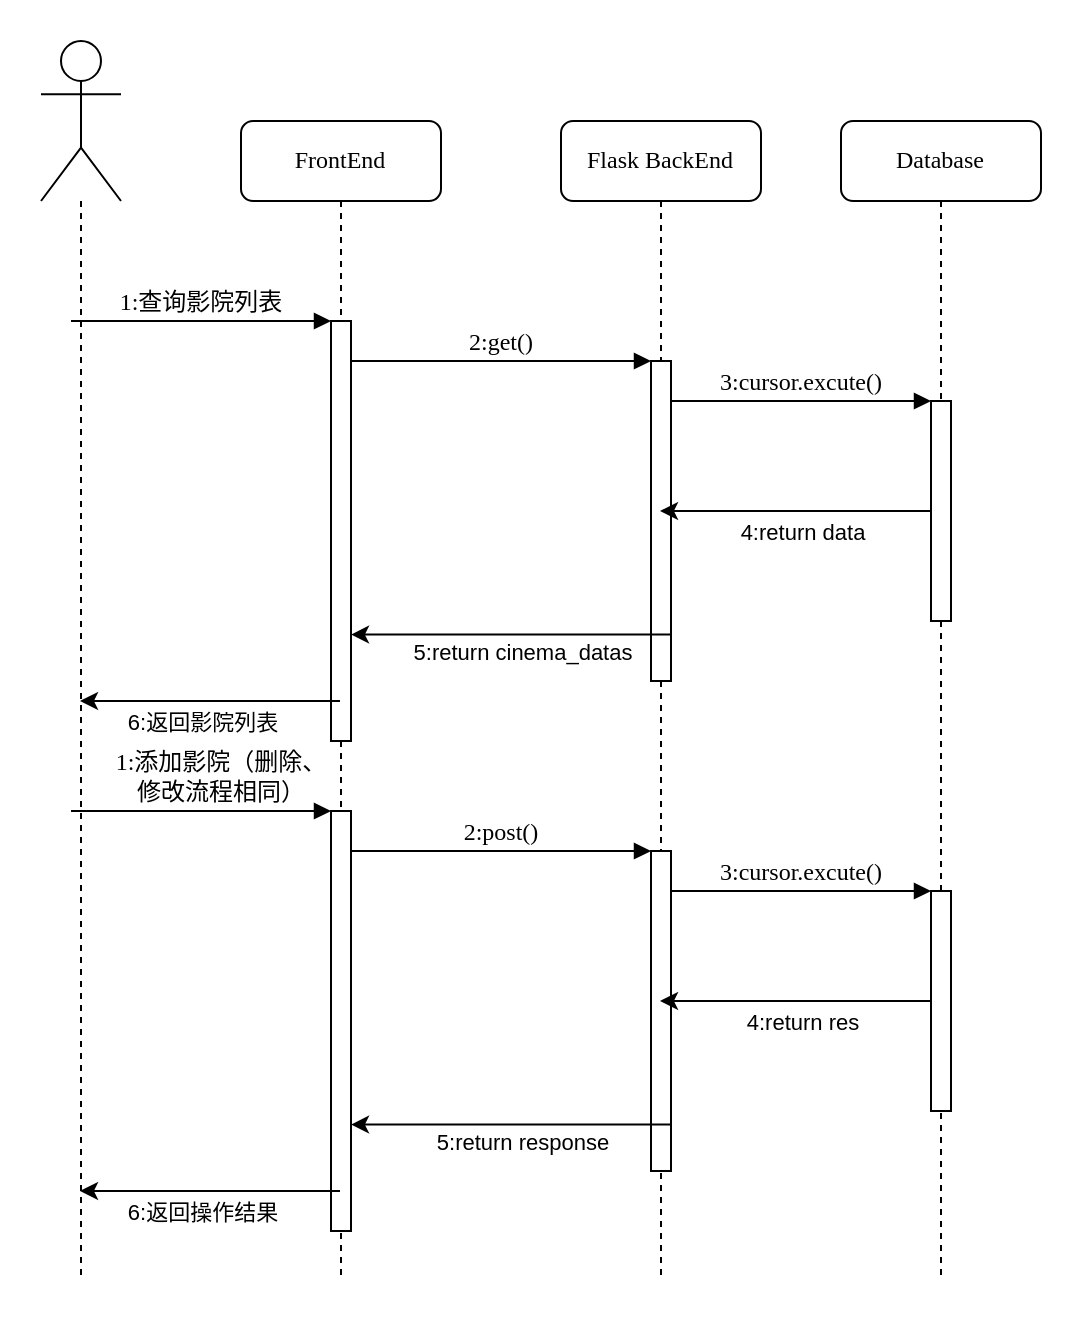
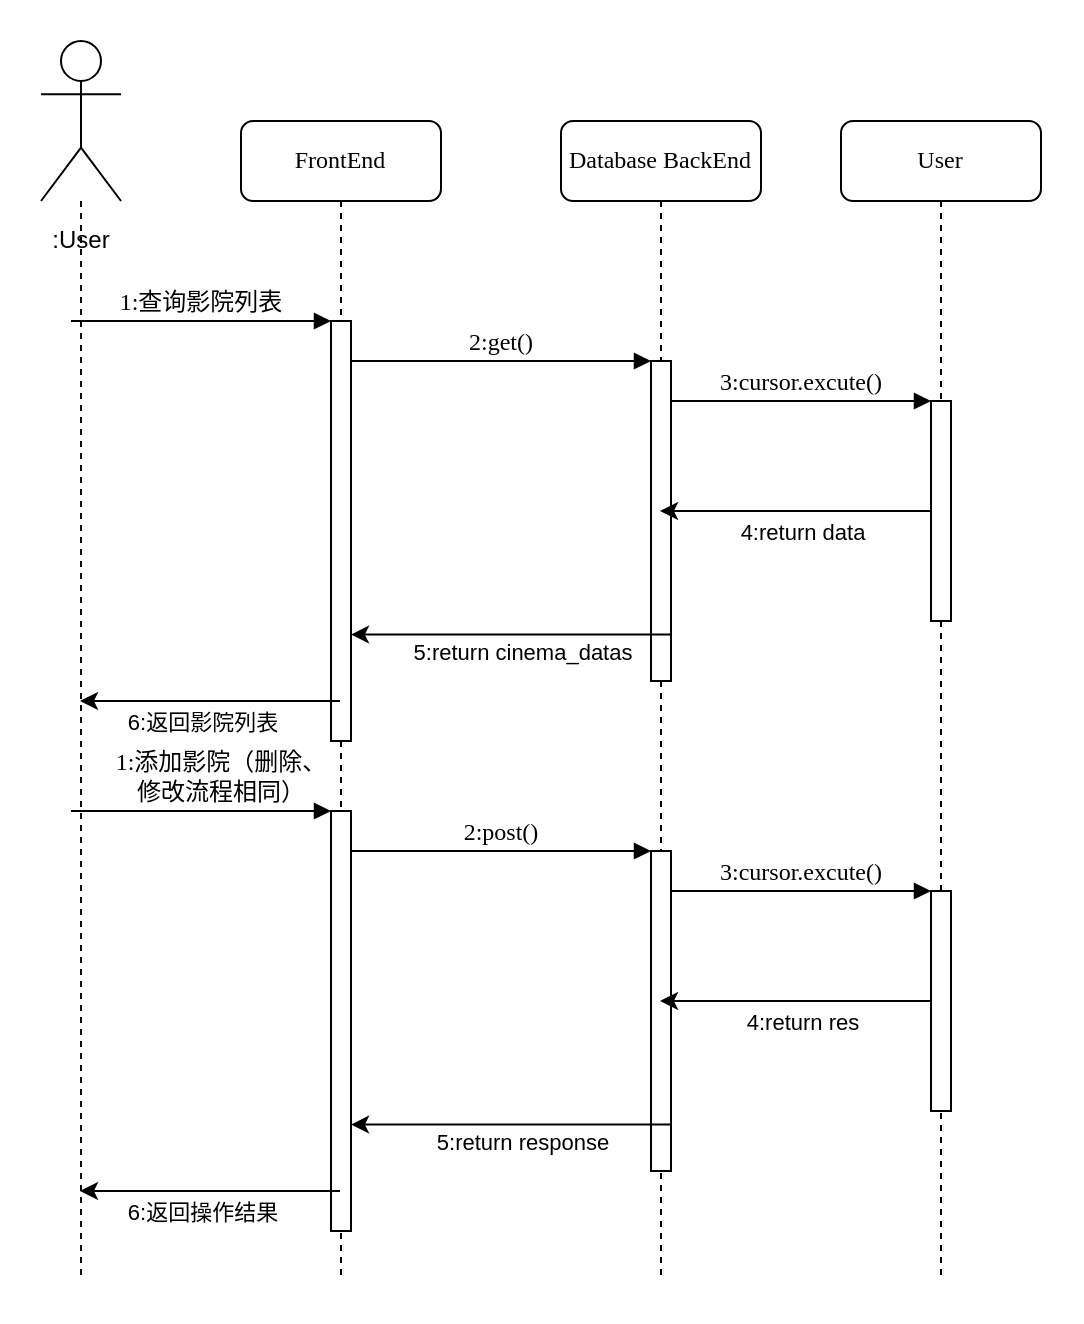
node "Flask BackEnd": label "Flask BackEnd" -> "Database BackEnd"
node "Database": label "Database" -> "User"
node ":User": added
